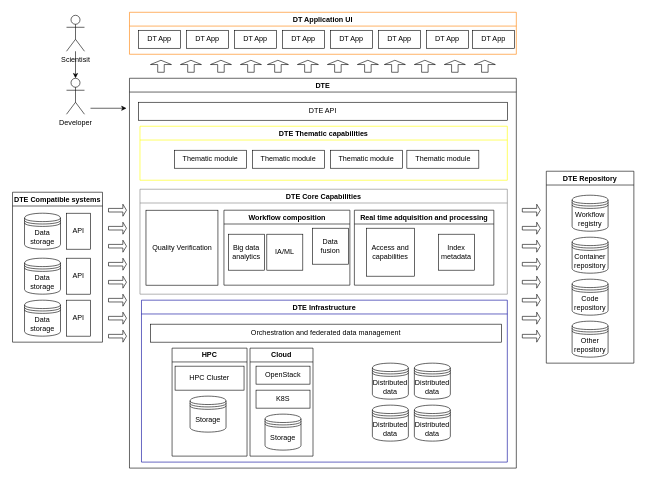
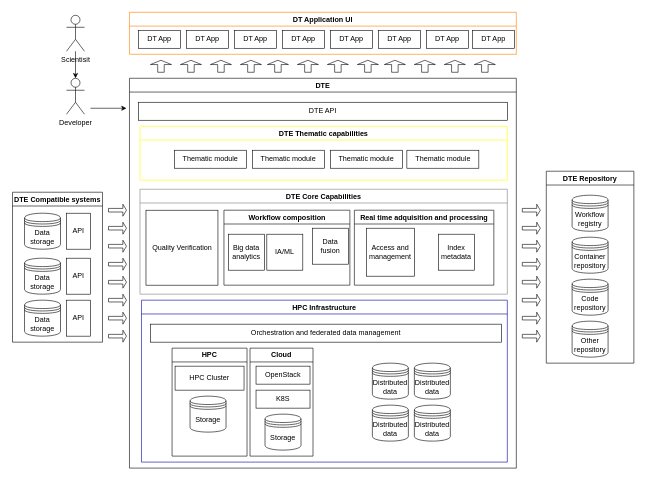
node "Access and capabilities": label "Access and capabilities" -> "Access and management"
node "DTE Infrastructure": label "DTE Infrastructure" -> "HPC Infrastructure"
